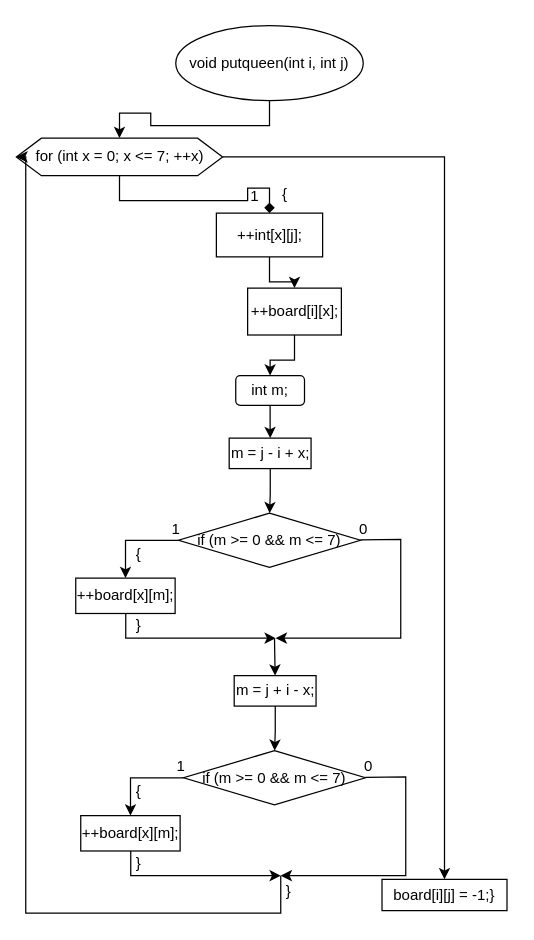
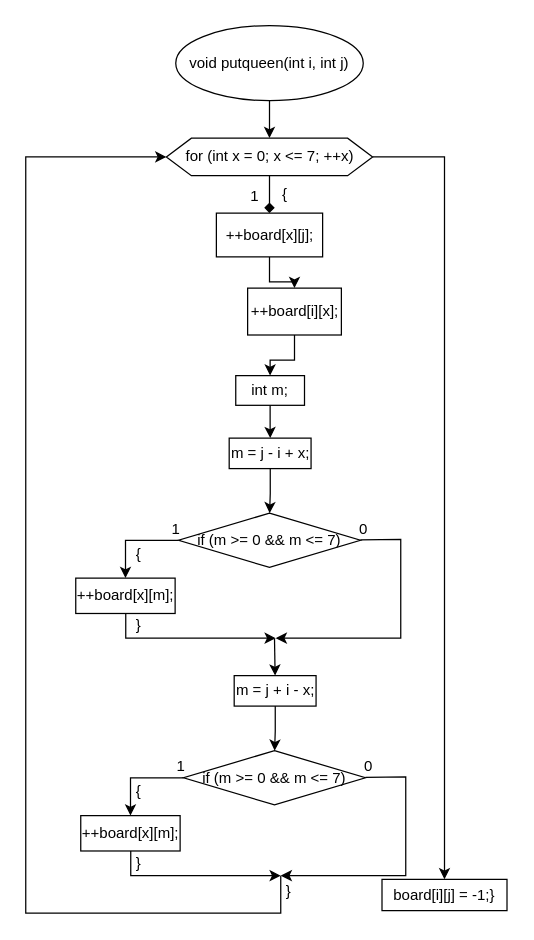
node "for (int x = 0; x <= 7; ++x)": moved (119, 157) -> (269, 157)
node "++int[x][j];": label "++int[x][j];" -> "++board[x][j];"
node "int m;": shape rounded rectangle -> rectangle
